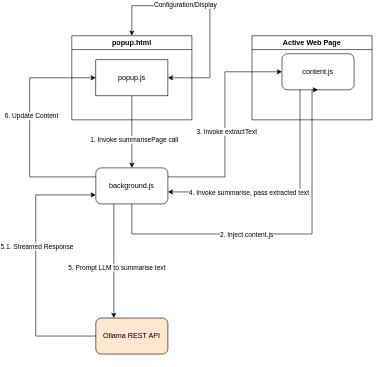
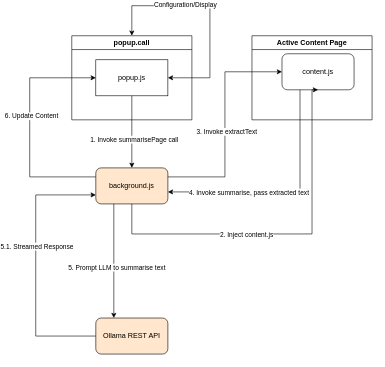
node "popup.html": label "popup.html" -> "popup.call"
node "Active Web Page": label "Active Web Page" -> "Active Content Page"
node "background.js": fillcolor #ffffff -> #ffe6cc
